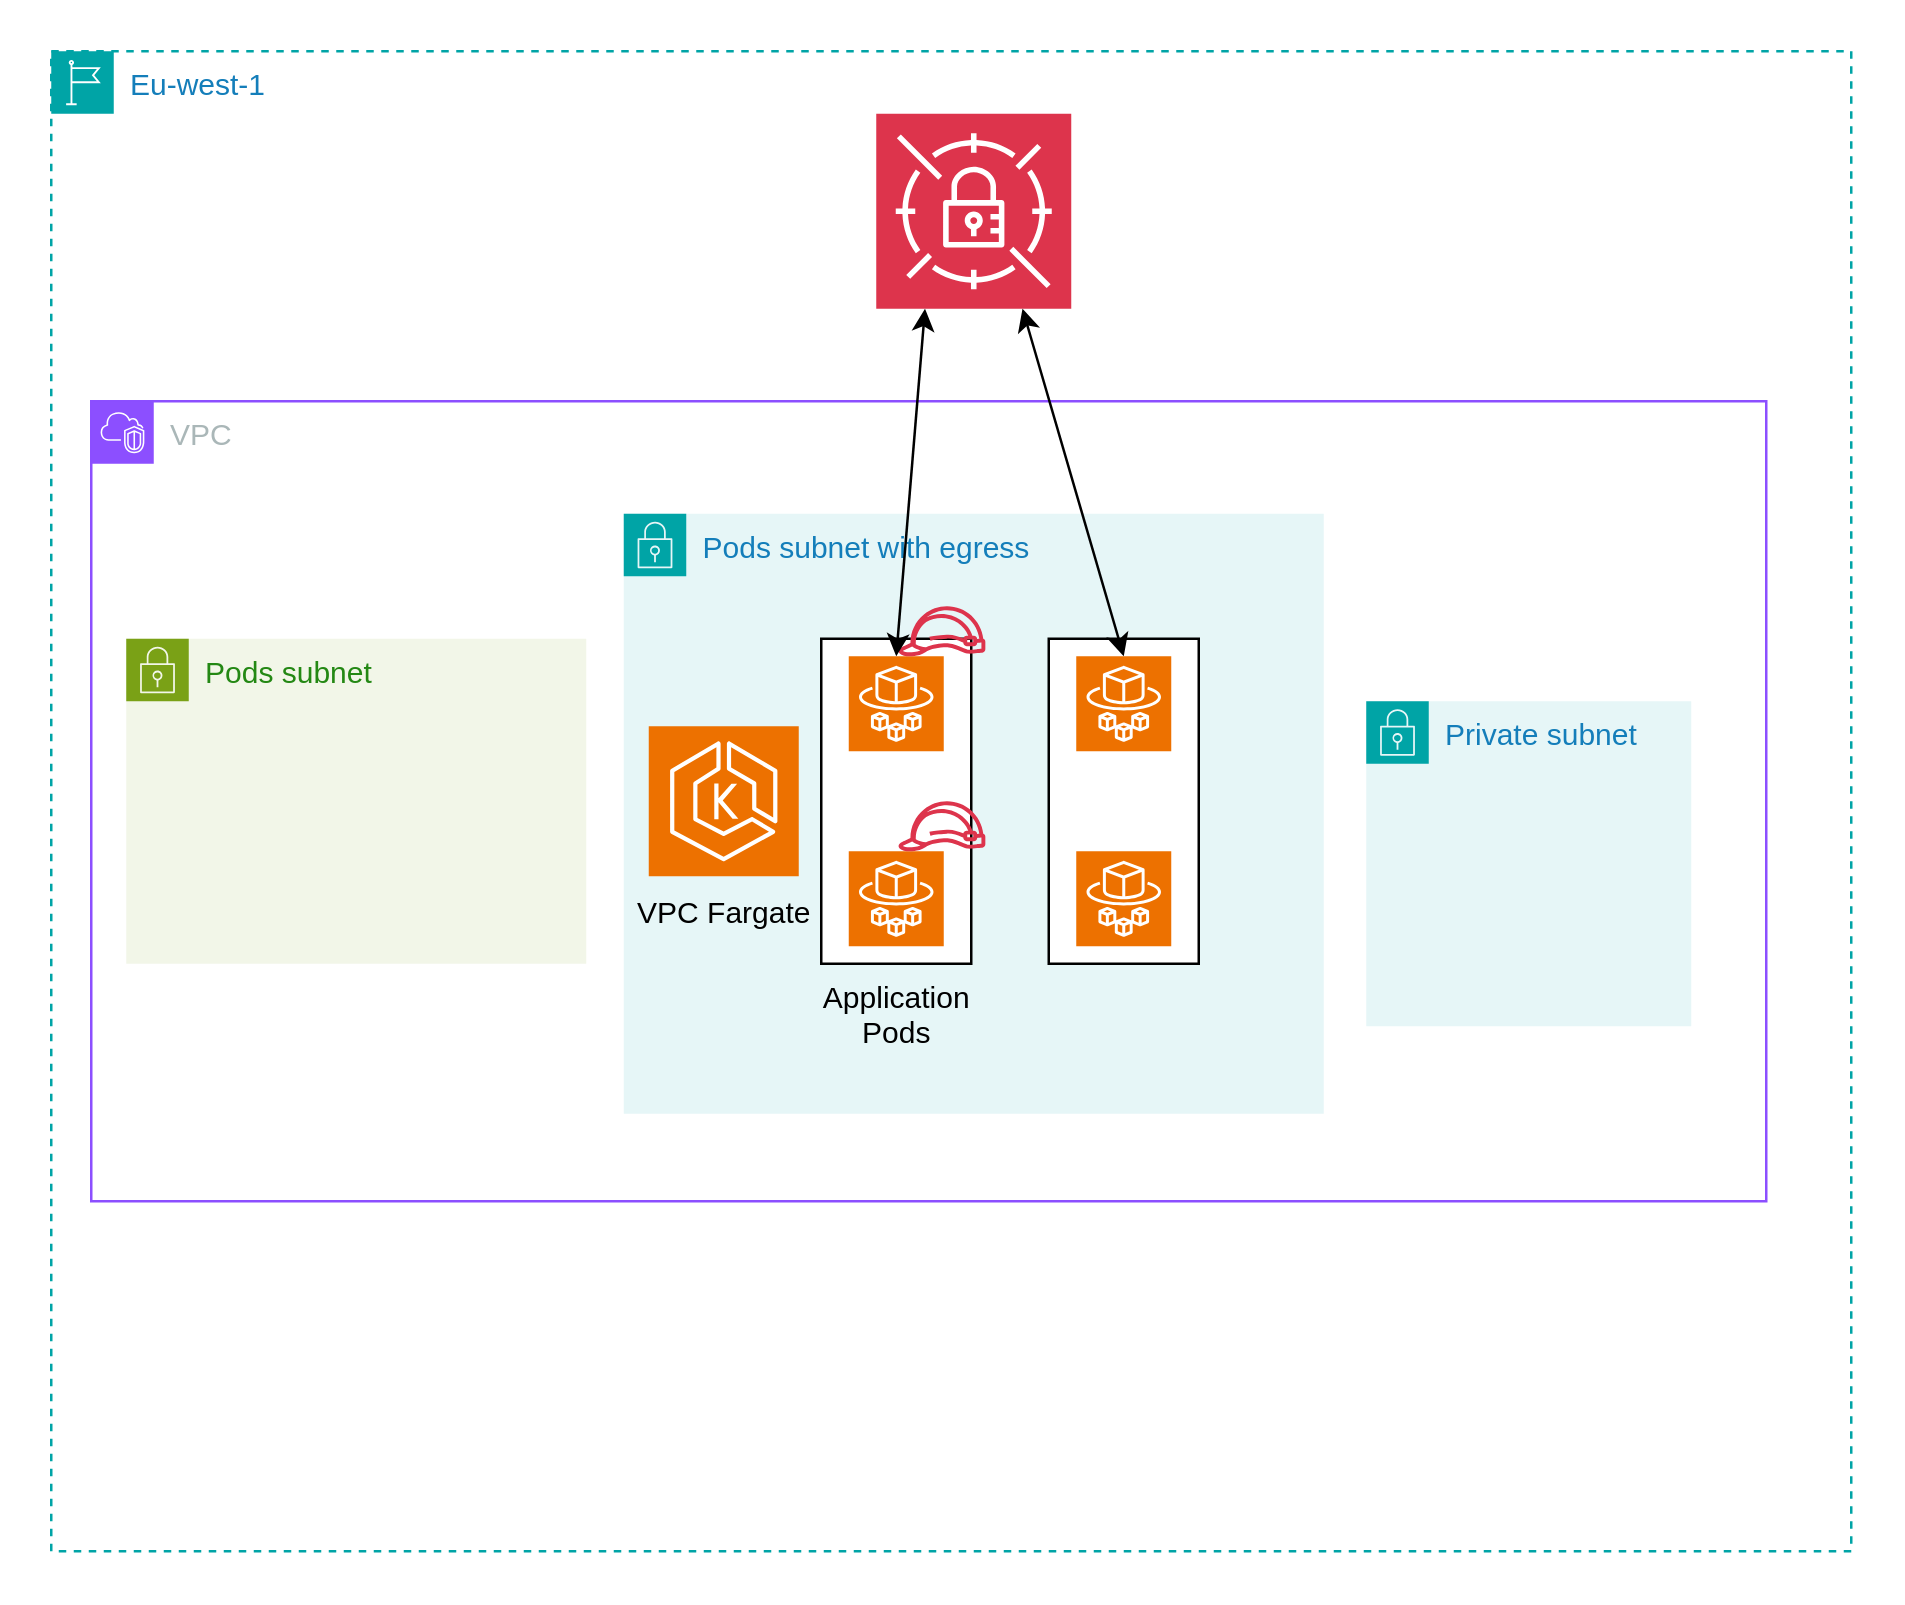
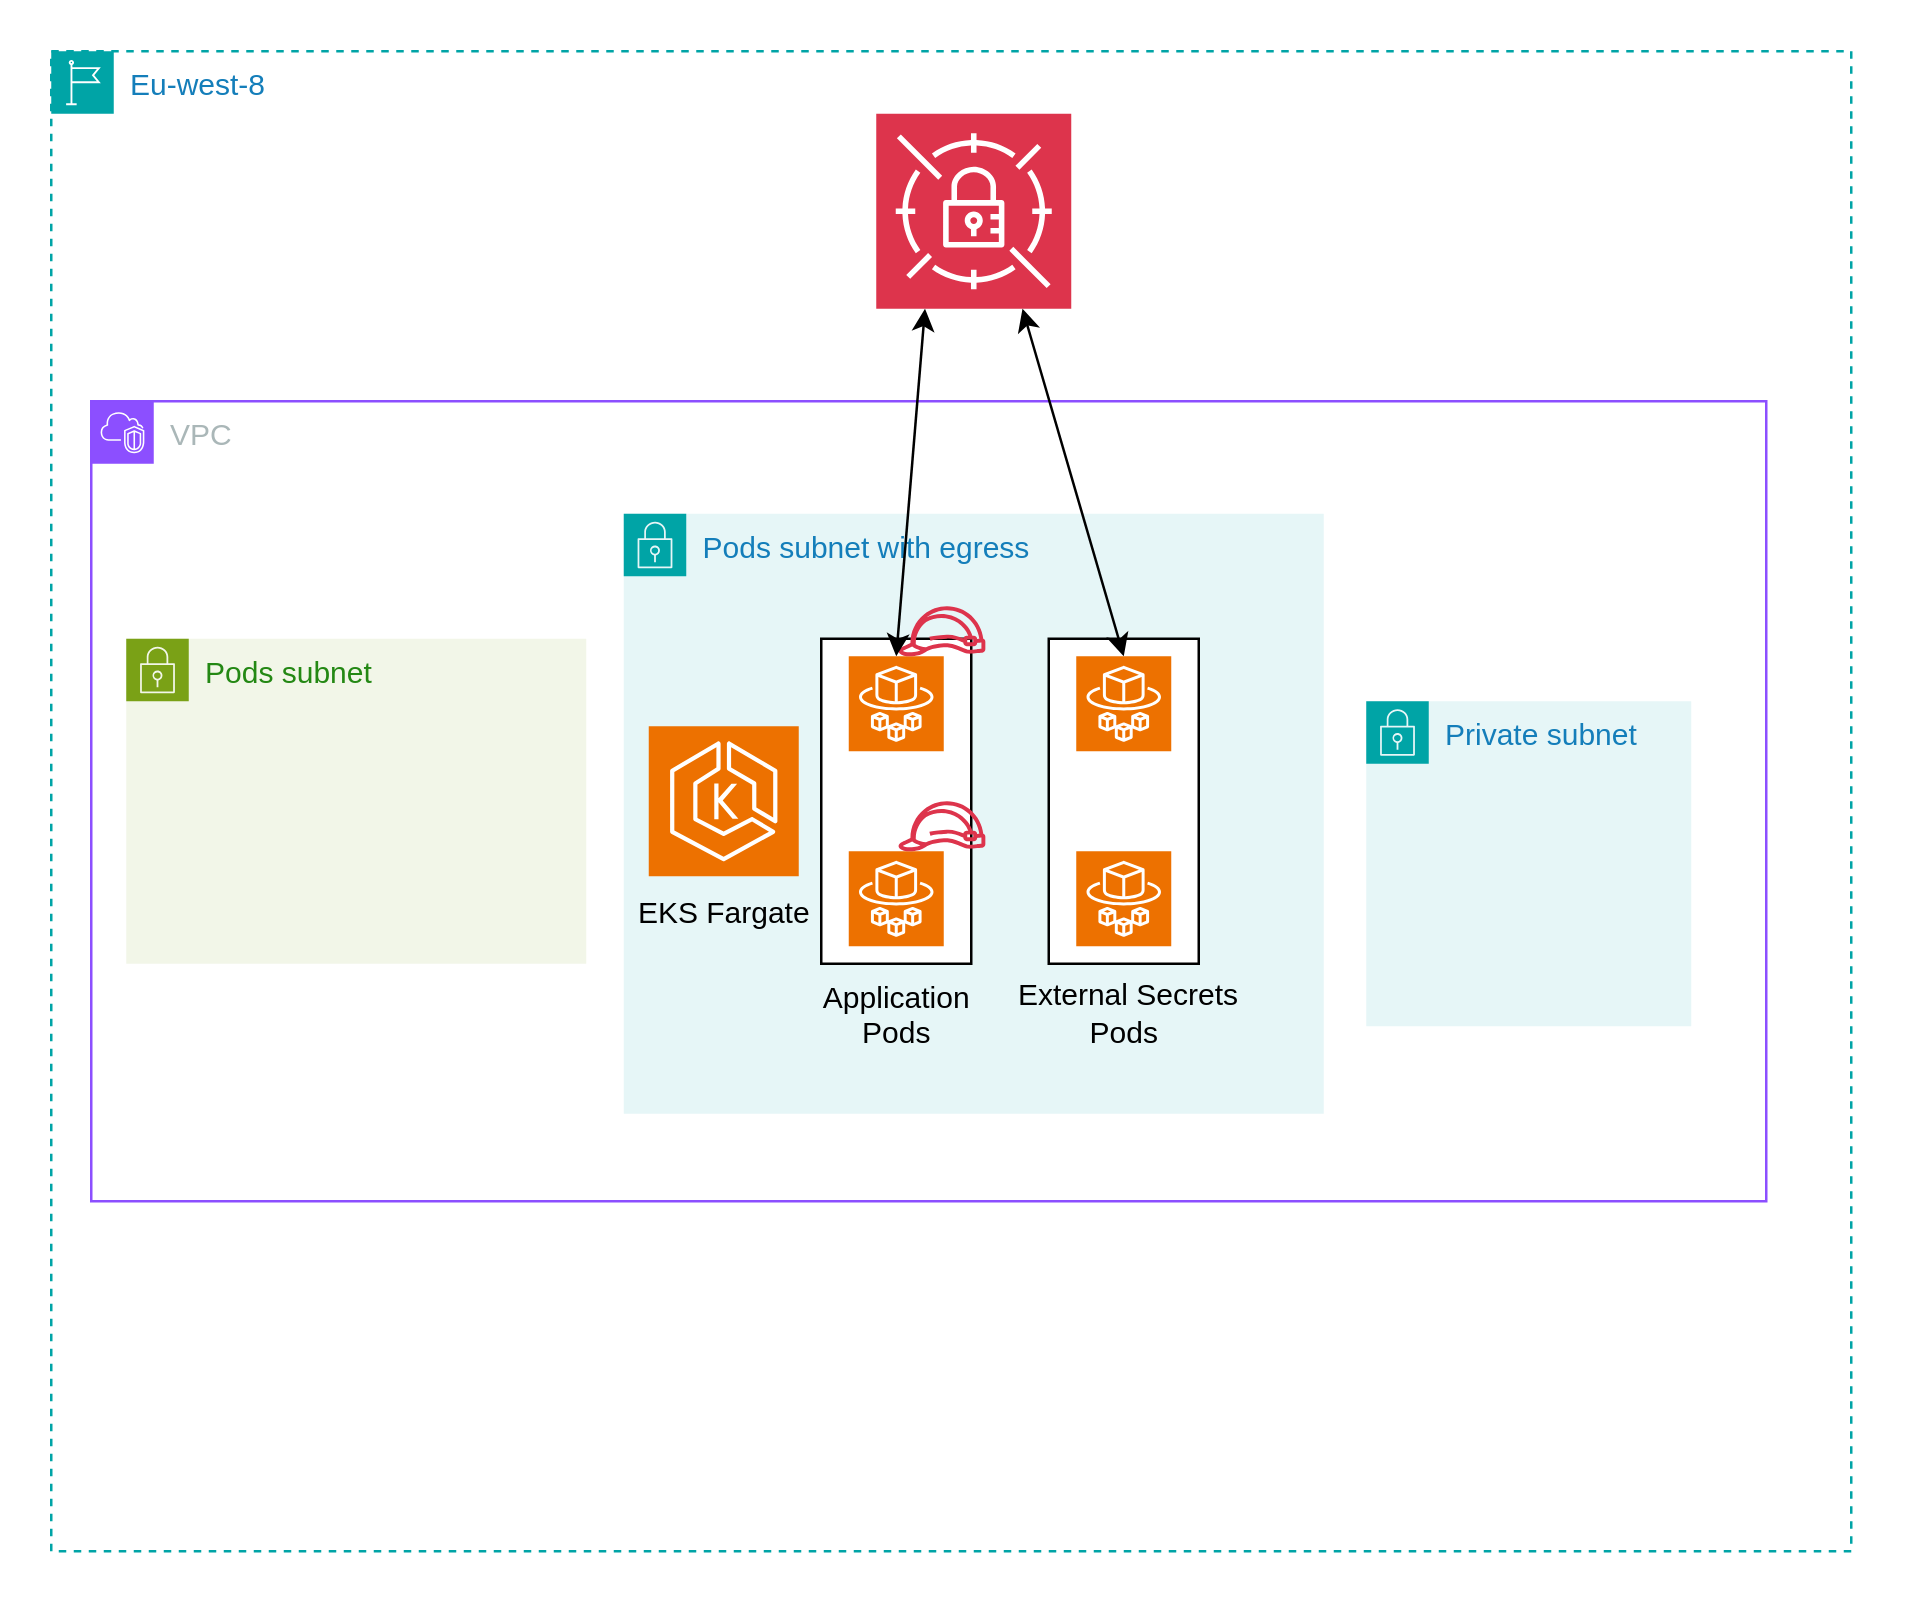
node "Eu-west-1": label "Eu-west-1" -> "Eu-west-8"
node "VPC Fargate": label "VPC Fargate" -> "EKS Fargate"
node "External Secrets Pods": added
